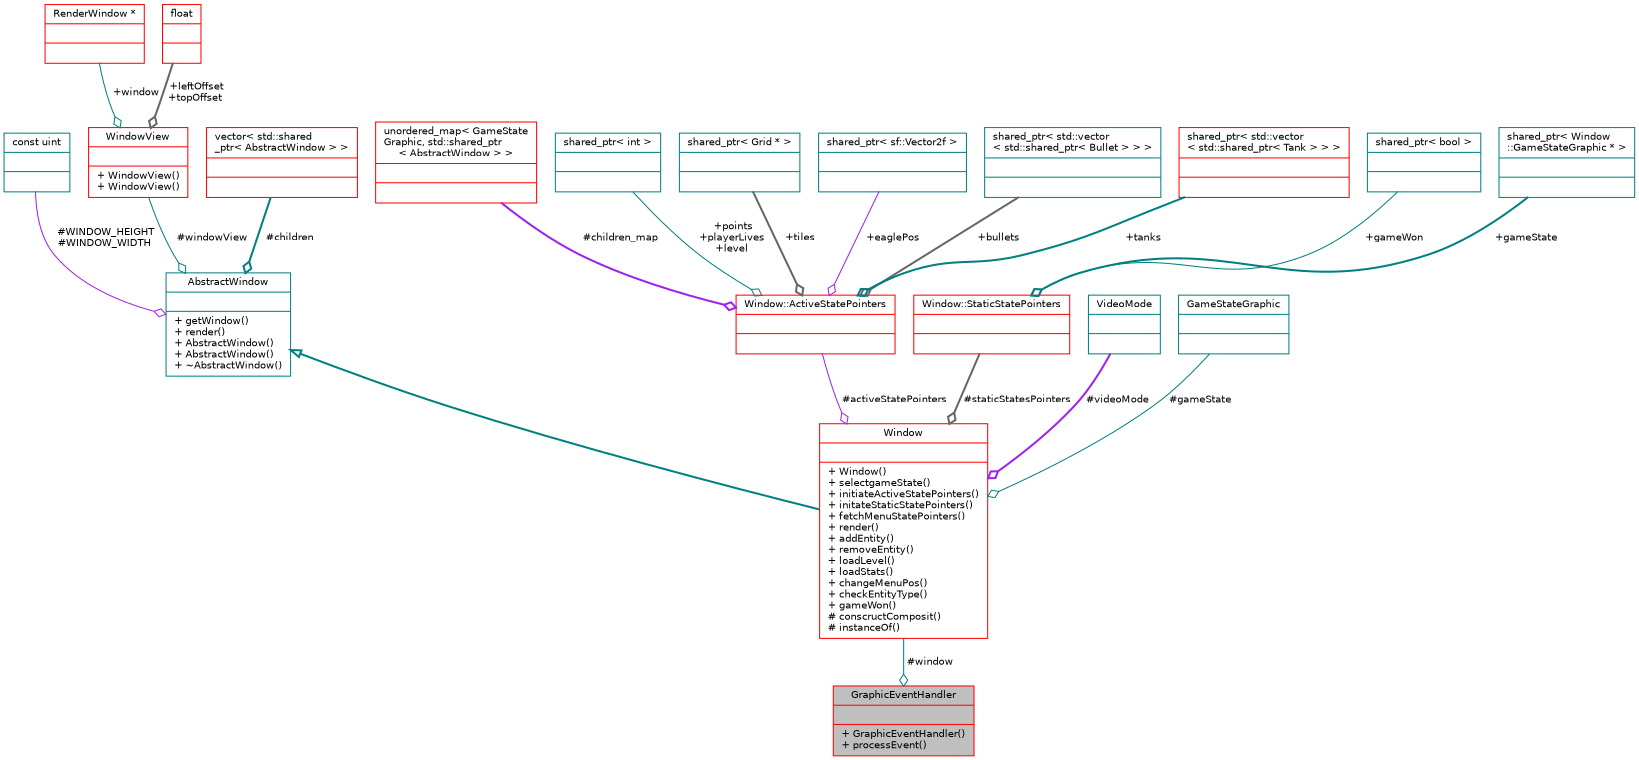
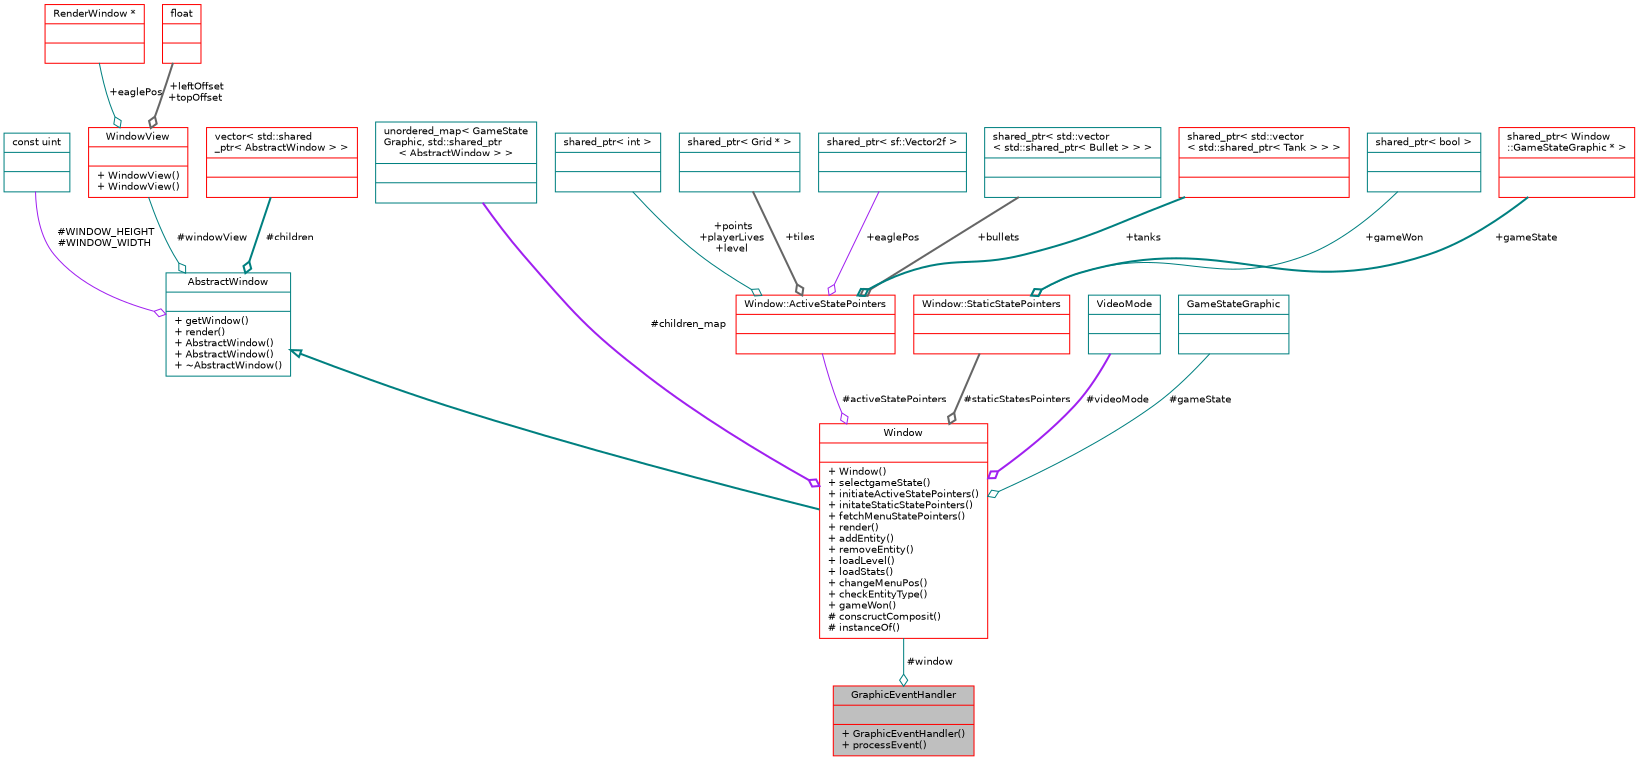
edge "RenderWindow *" -> "WindowView": label " +window" -> " +eaglePos"
node "unordered_map< GameState": color red -> teal
node "shared_ptr< Window": color teal -> red
edge "unordered_map< GameState" -> "Window::ActiveStatePointers": now "unordered_map< GameState" -> "Window"
